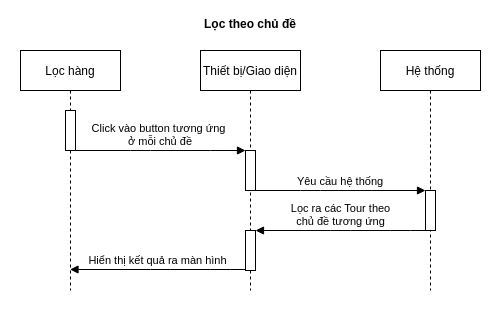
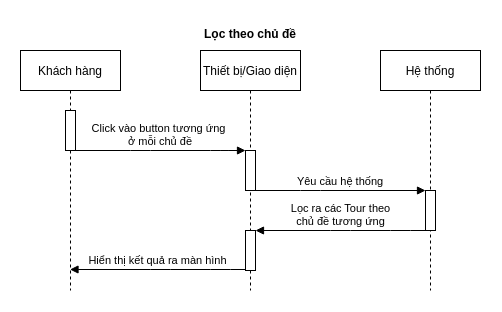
node "Lọc theo chủ đề": moved (251, 24) -> (251, 34)
node "Lọc hàng": label "Lọc hàng" -> "Khách hàng"
